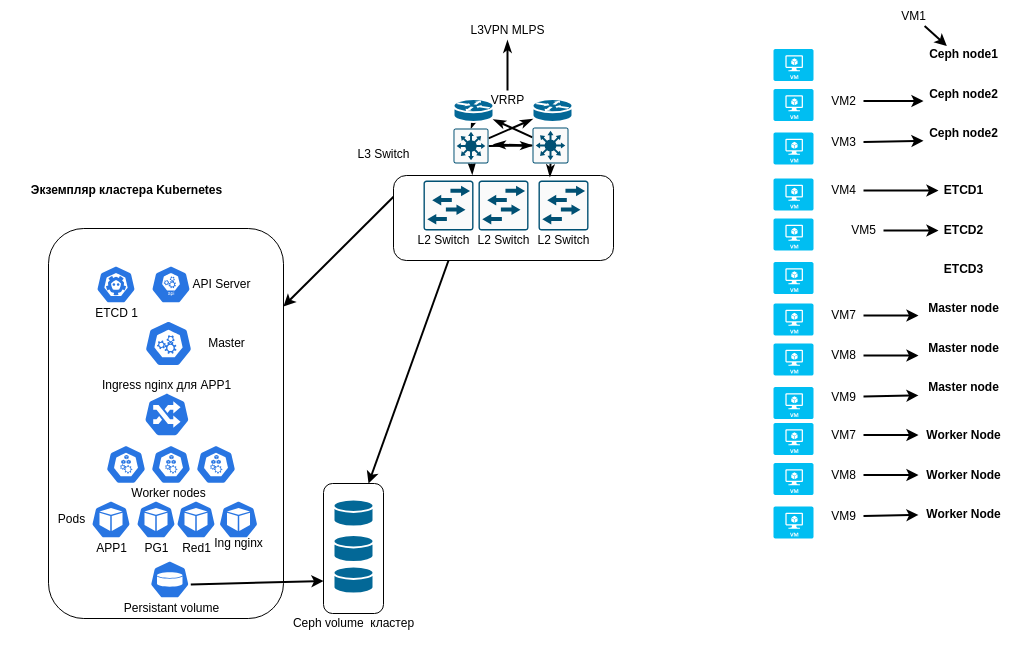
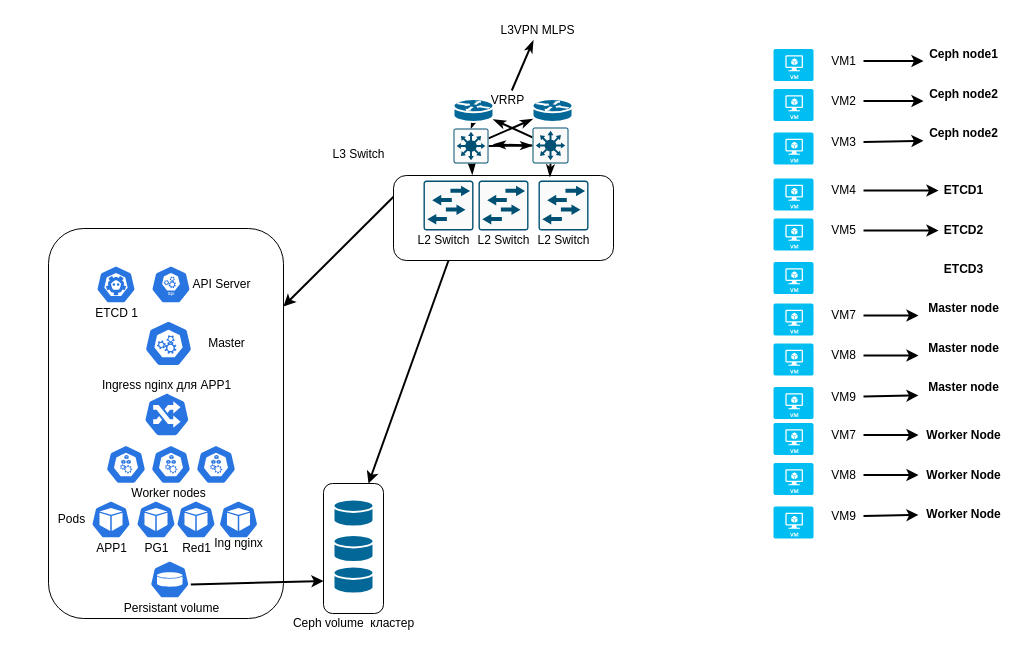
node "VM1": moved (914, 16) -> (844, 61)
node "L3VPN MLPS": moved (508, 31) -> (538, 31)
node "L3 Switch": moved (384, 155) -> (359, 155)
node "Экземпляр кластера Kubernetes": removed
node "VM5": moved (864, 231) -> (844, 231)
